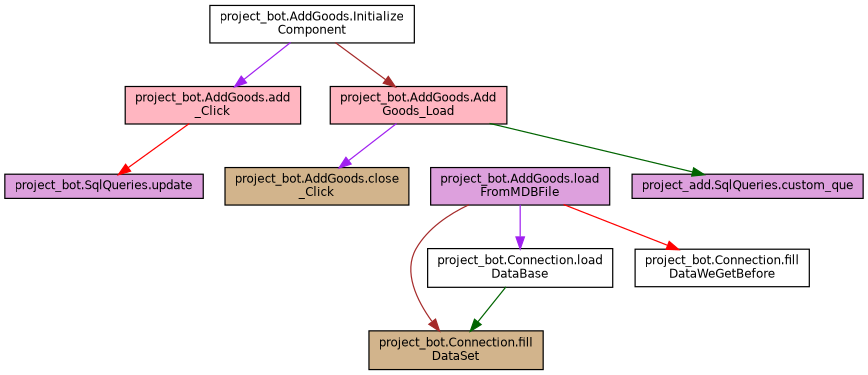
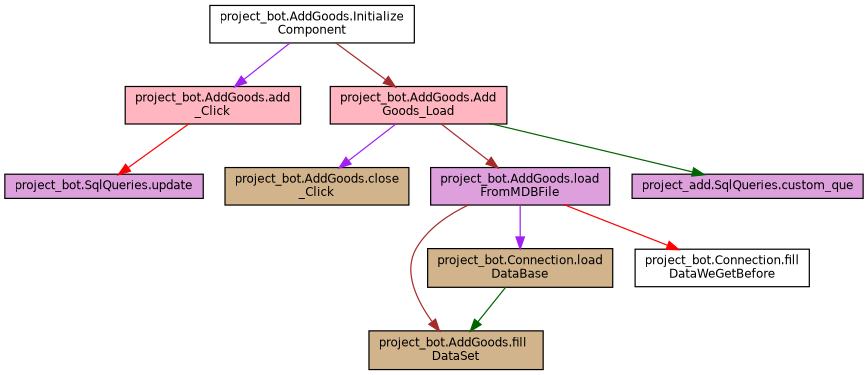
edge "project_bot.AddGoods.Add Goods_Load" -> "project_bot.AddGoods.load FromMDBFile": added
node "project_bot.Connection.load DataBase": fillcolor white -> tan
node "project_bot.Connection.fill DataSet": label "project_bot.Connection.fill DataSet" -> "project_bot.AddGoods.fill DataSet"
